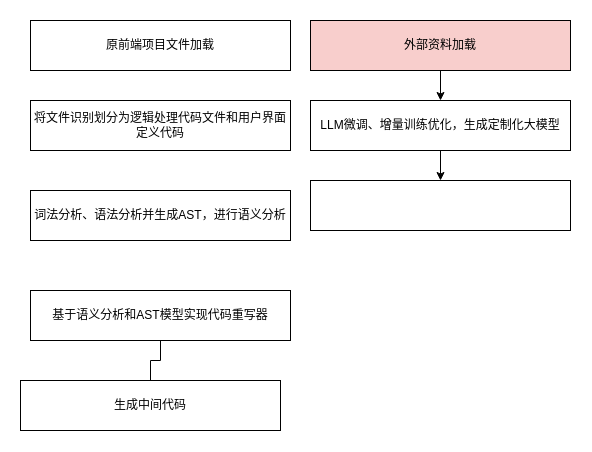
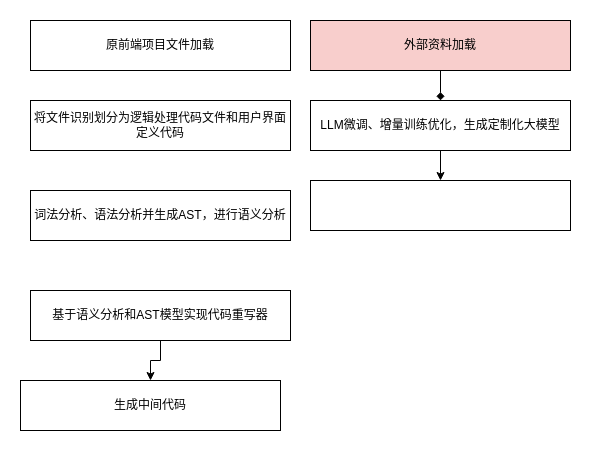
edge "外部资料加载" -> "LLM微调、增量训练优化，生成定制化大模型": arrowhead classic -> diamond
edge "基于语义分析和AST模型实现代码重写器" -- "生成中间代码": arrowhead none -> classic
